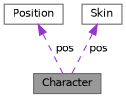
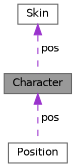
edge "Character" -> "Position": reversed
